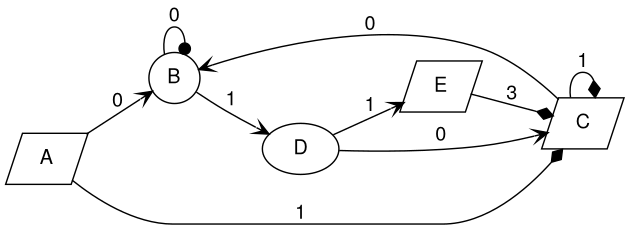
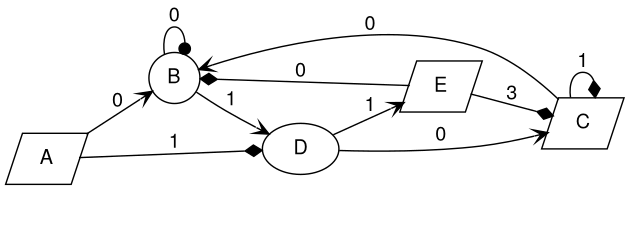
edge "E" -> "B": added, label "0"
edge "A" -> "C": now "A" -> "D"
